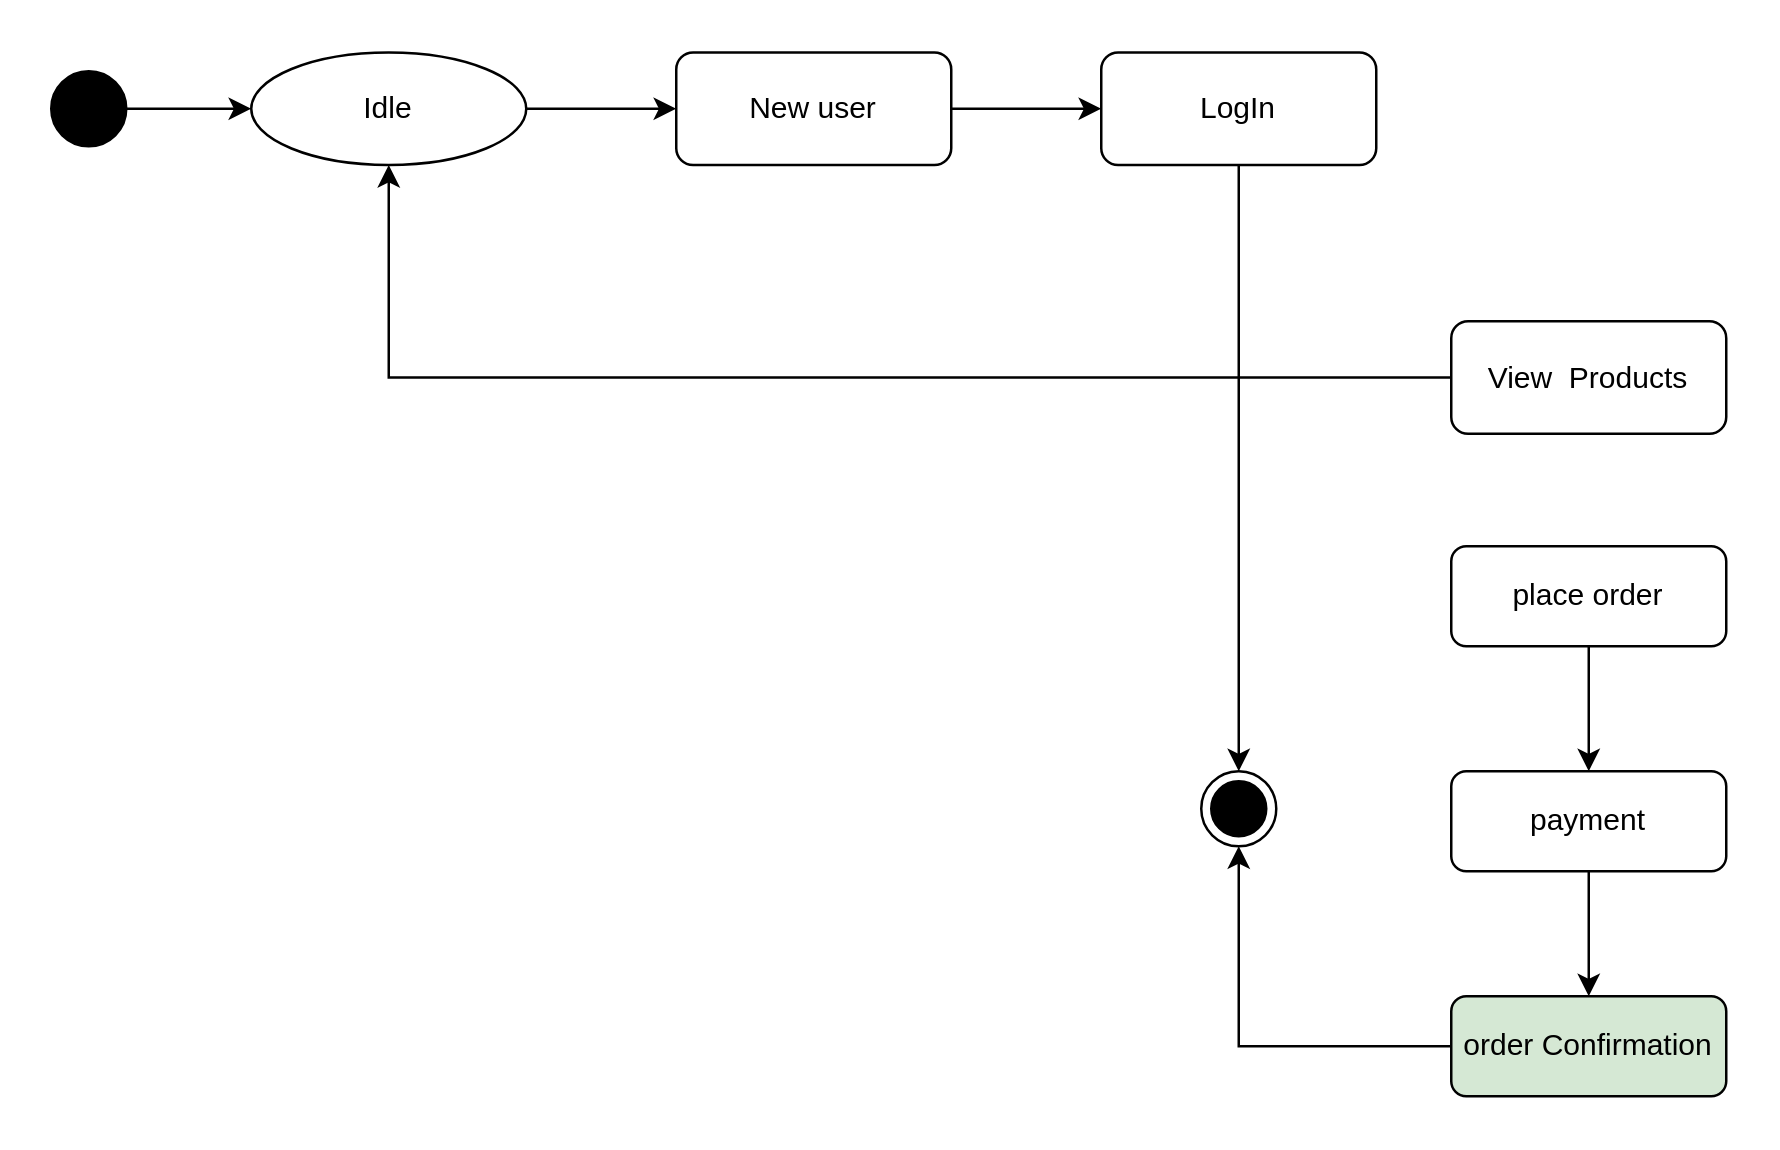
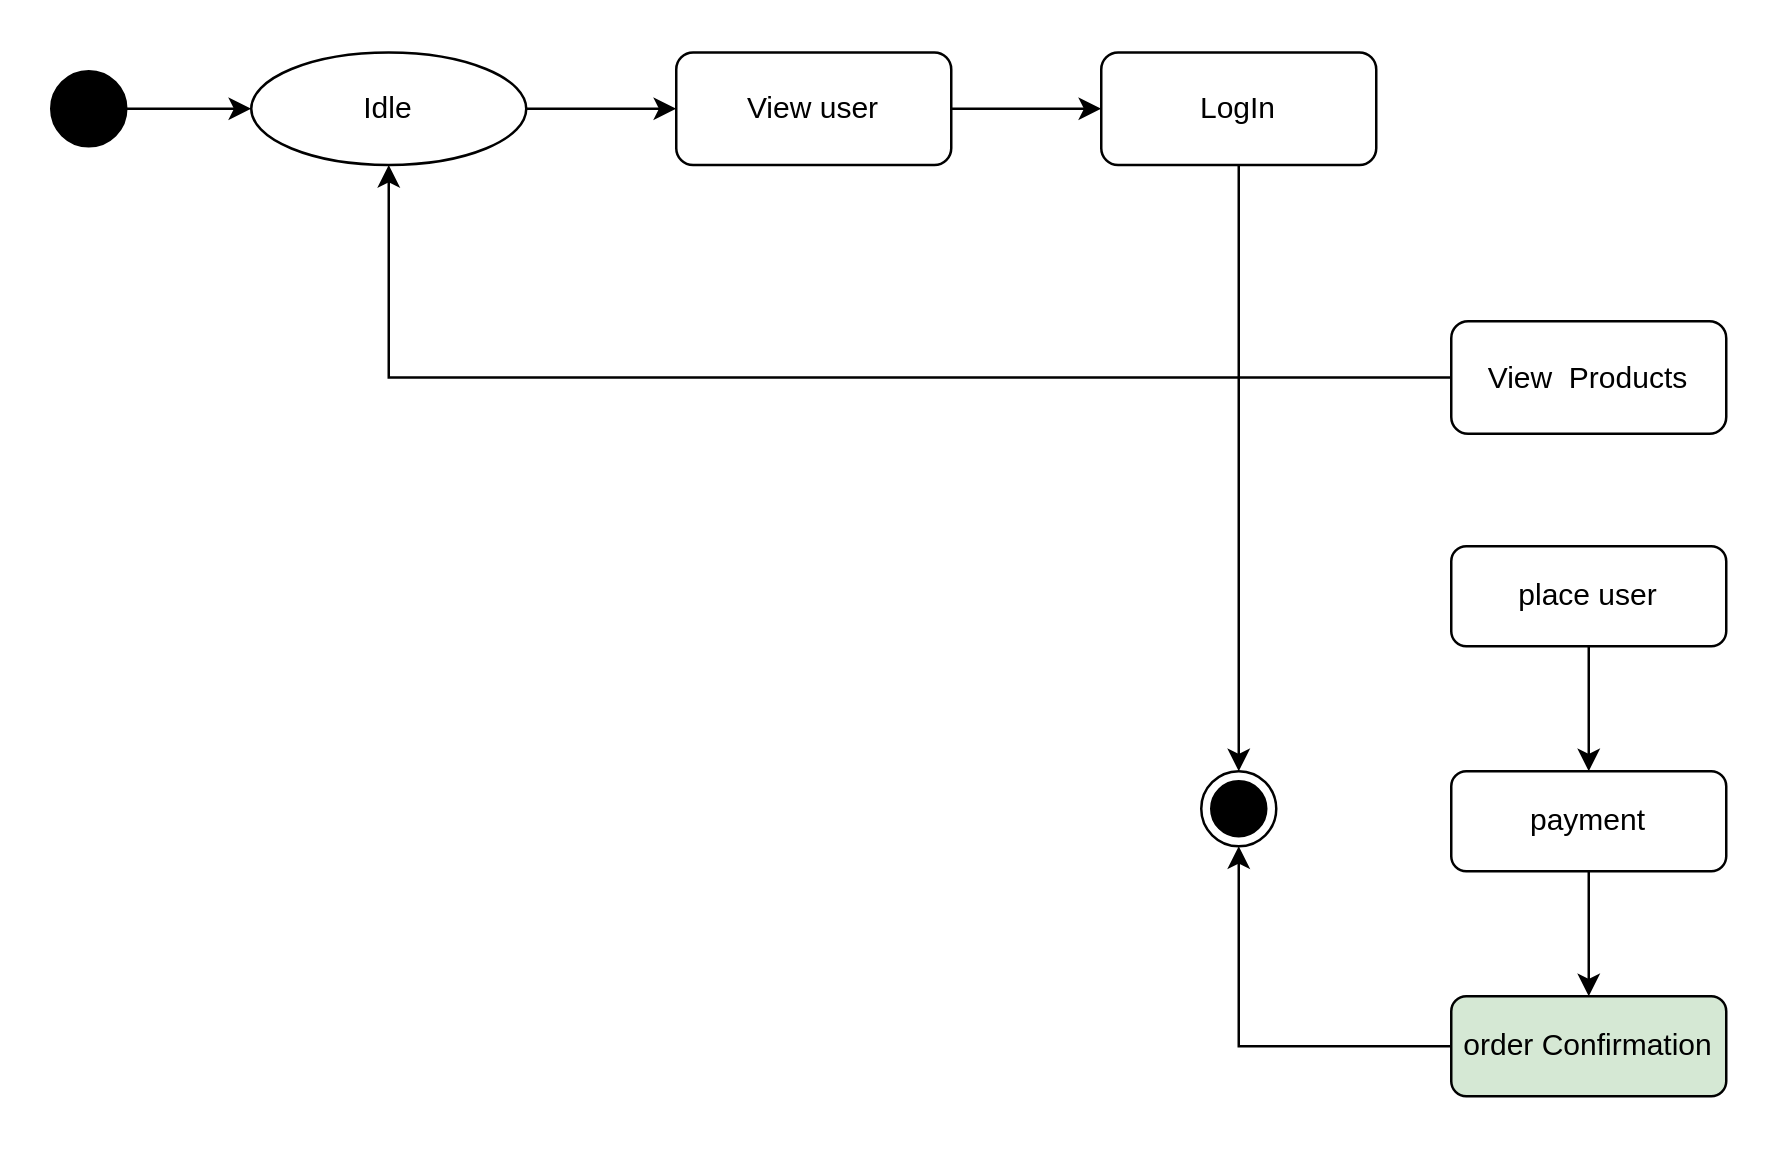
node "New user": label "New user" -> "View user"
node "place order": label "place order" -> "place user"
